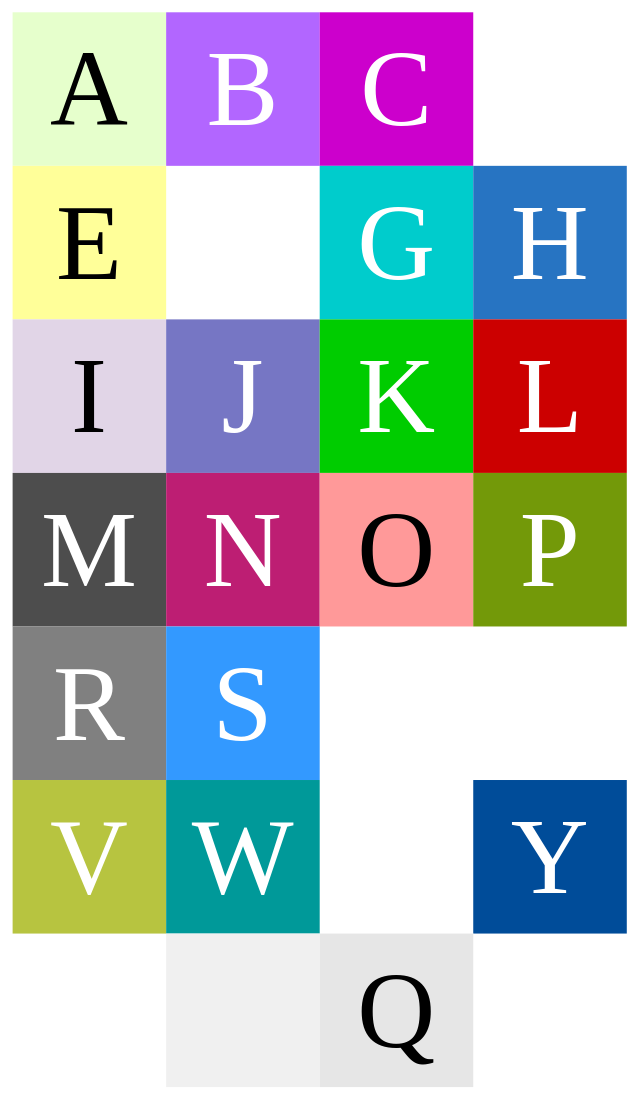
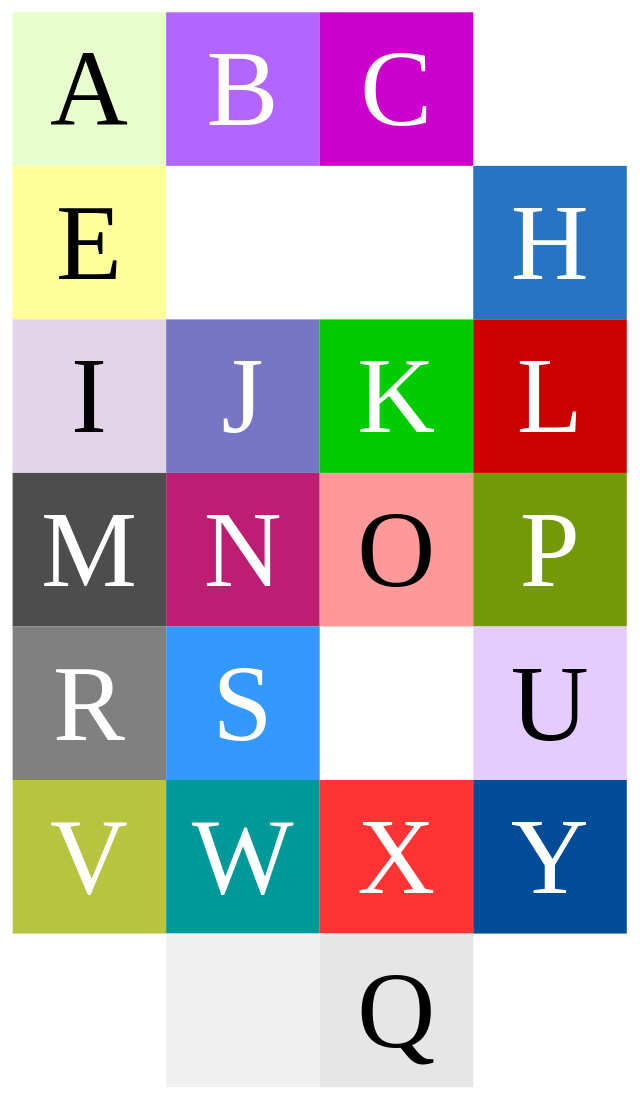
node "G": removed
node "U": added
node "X": added
